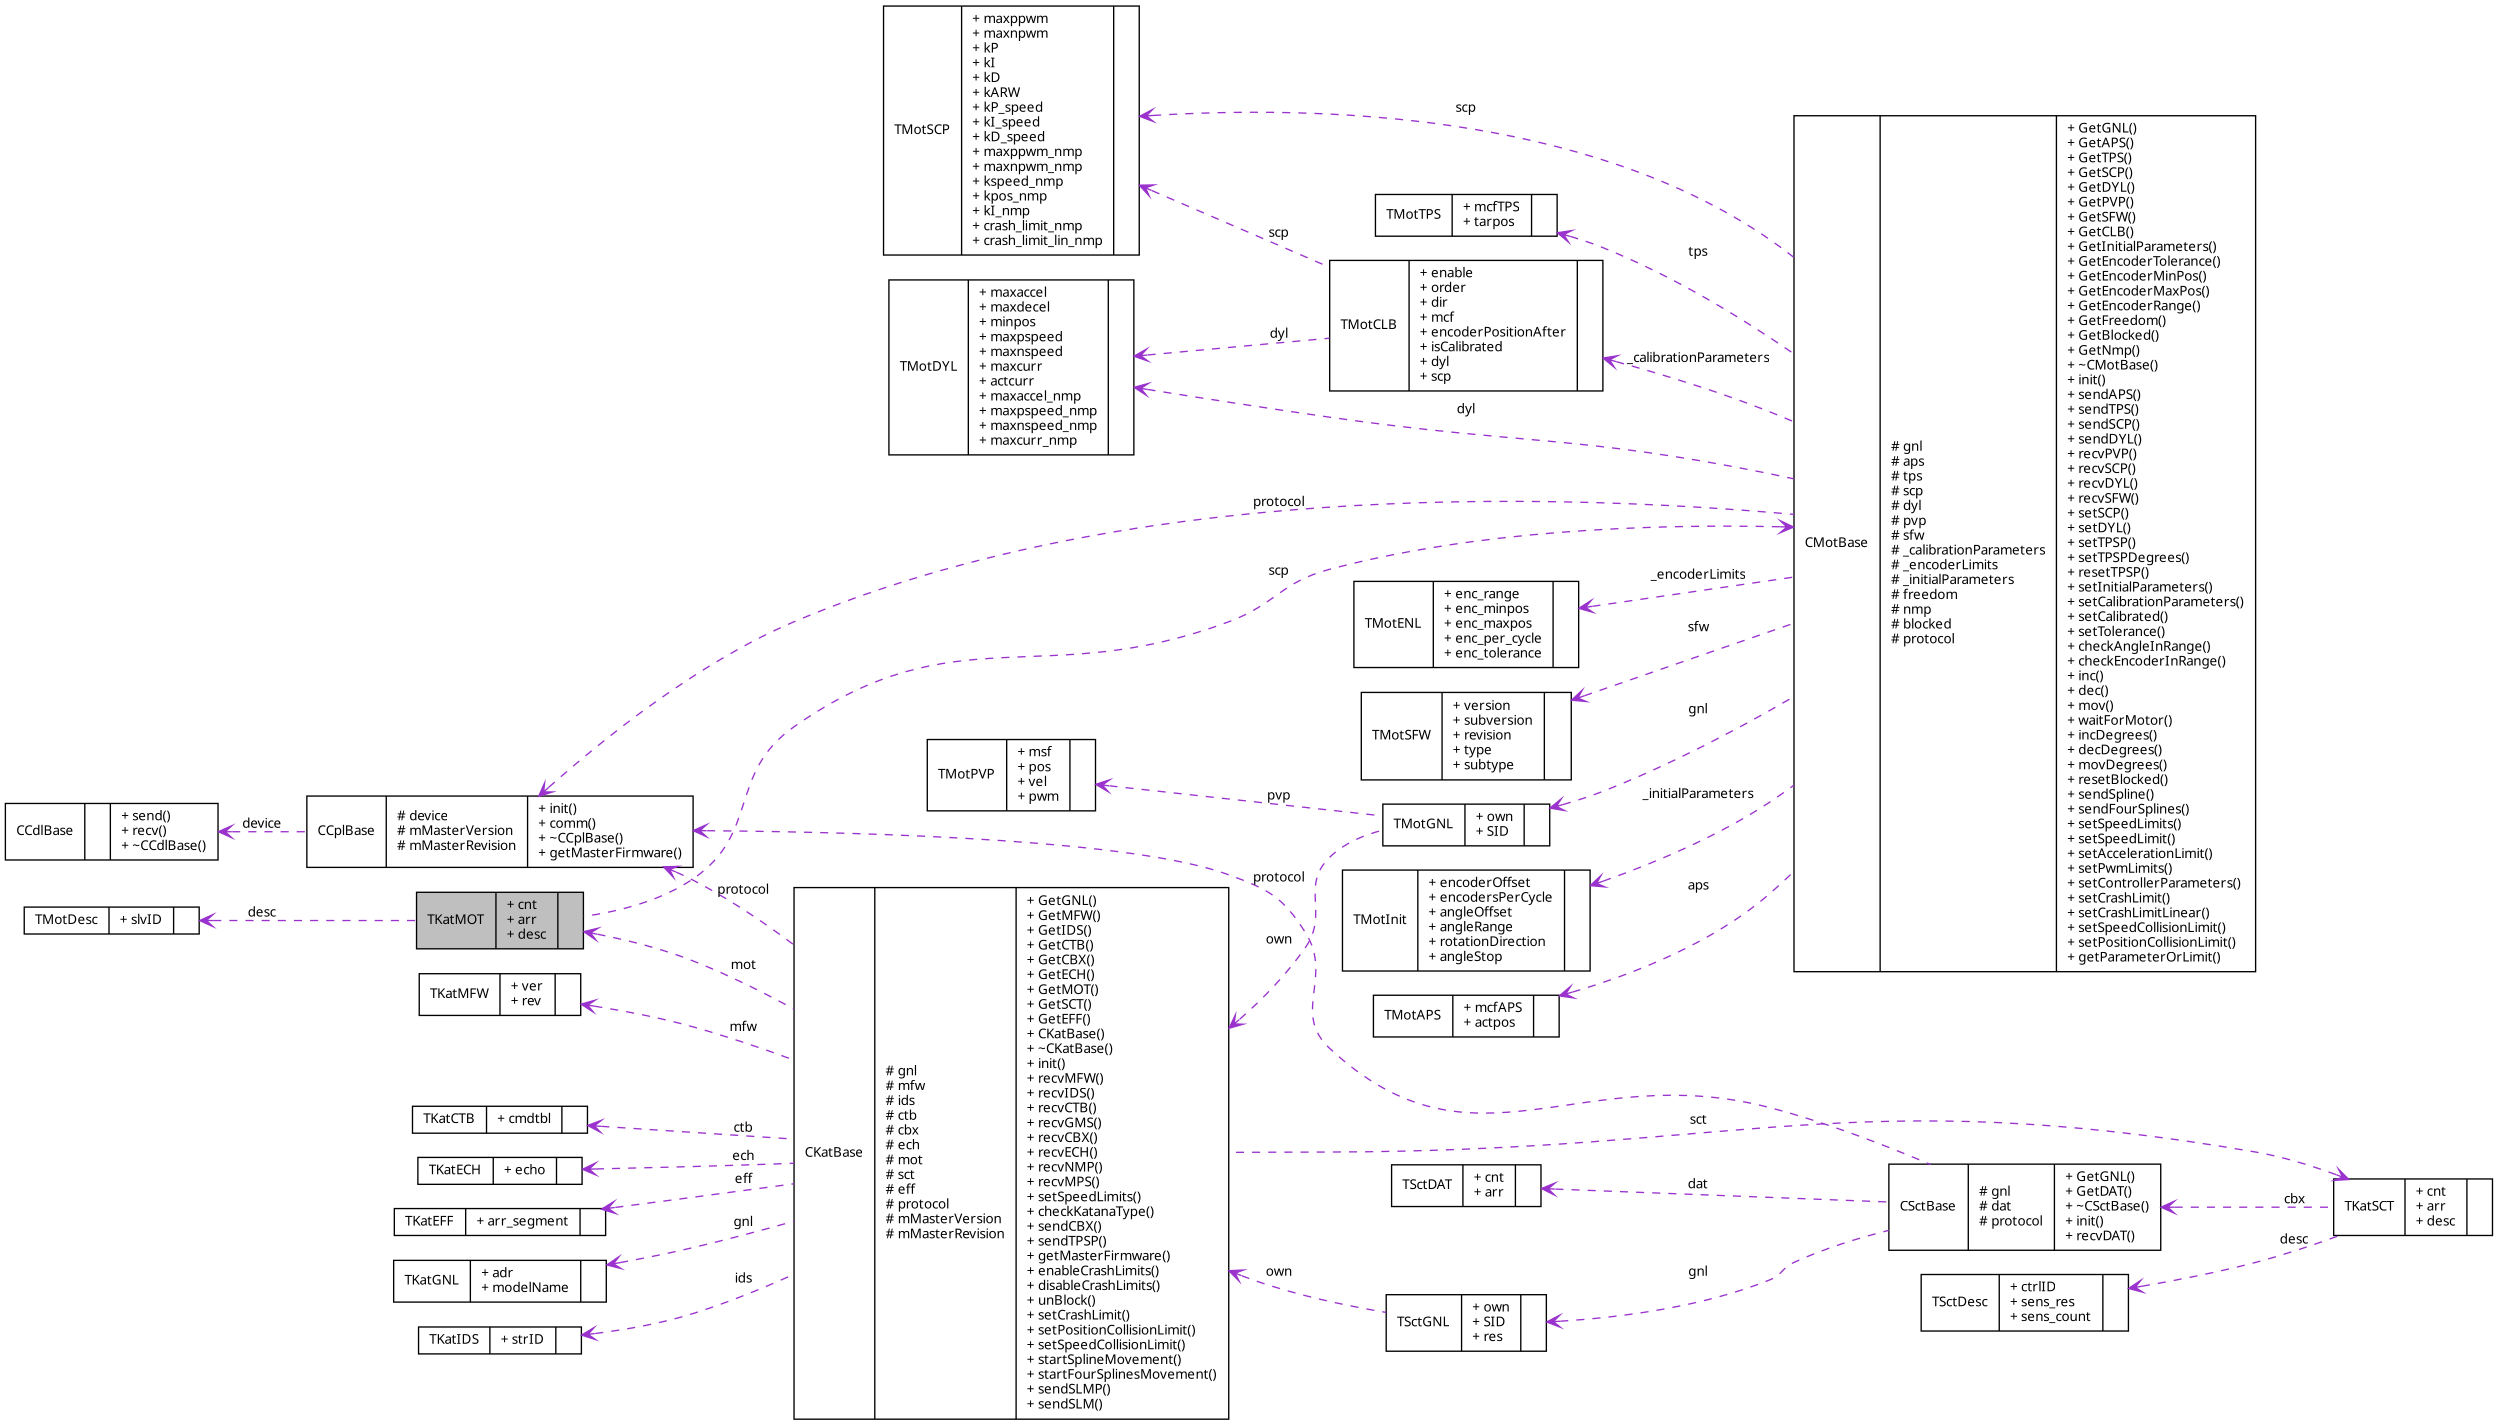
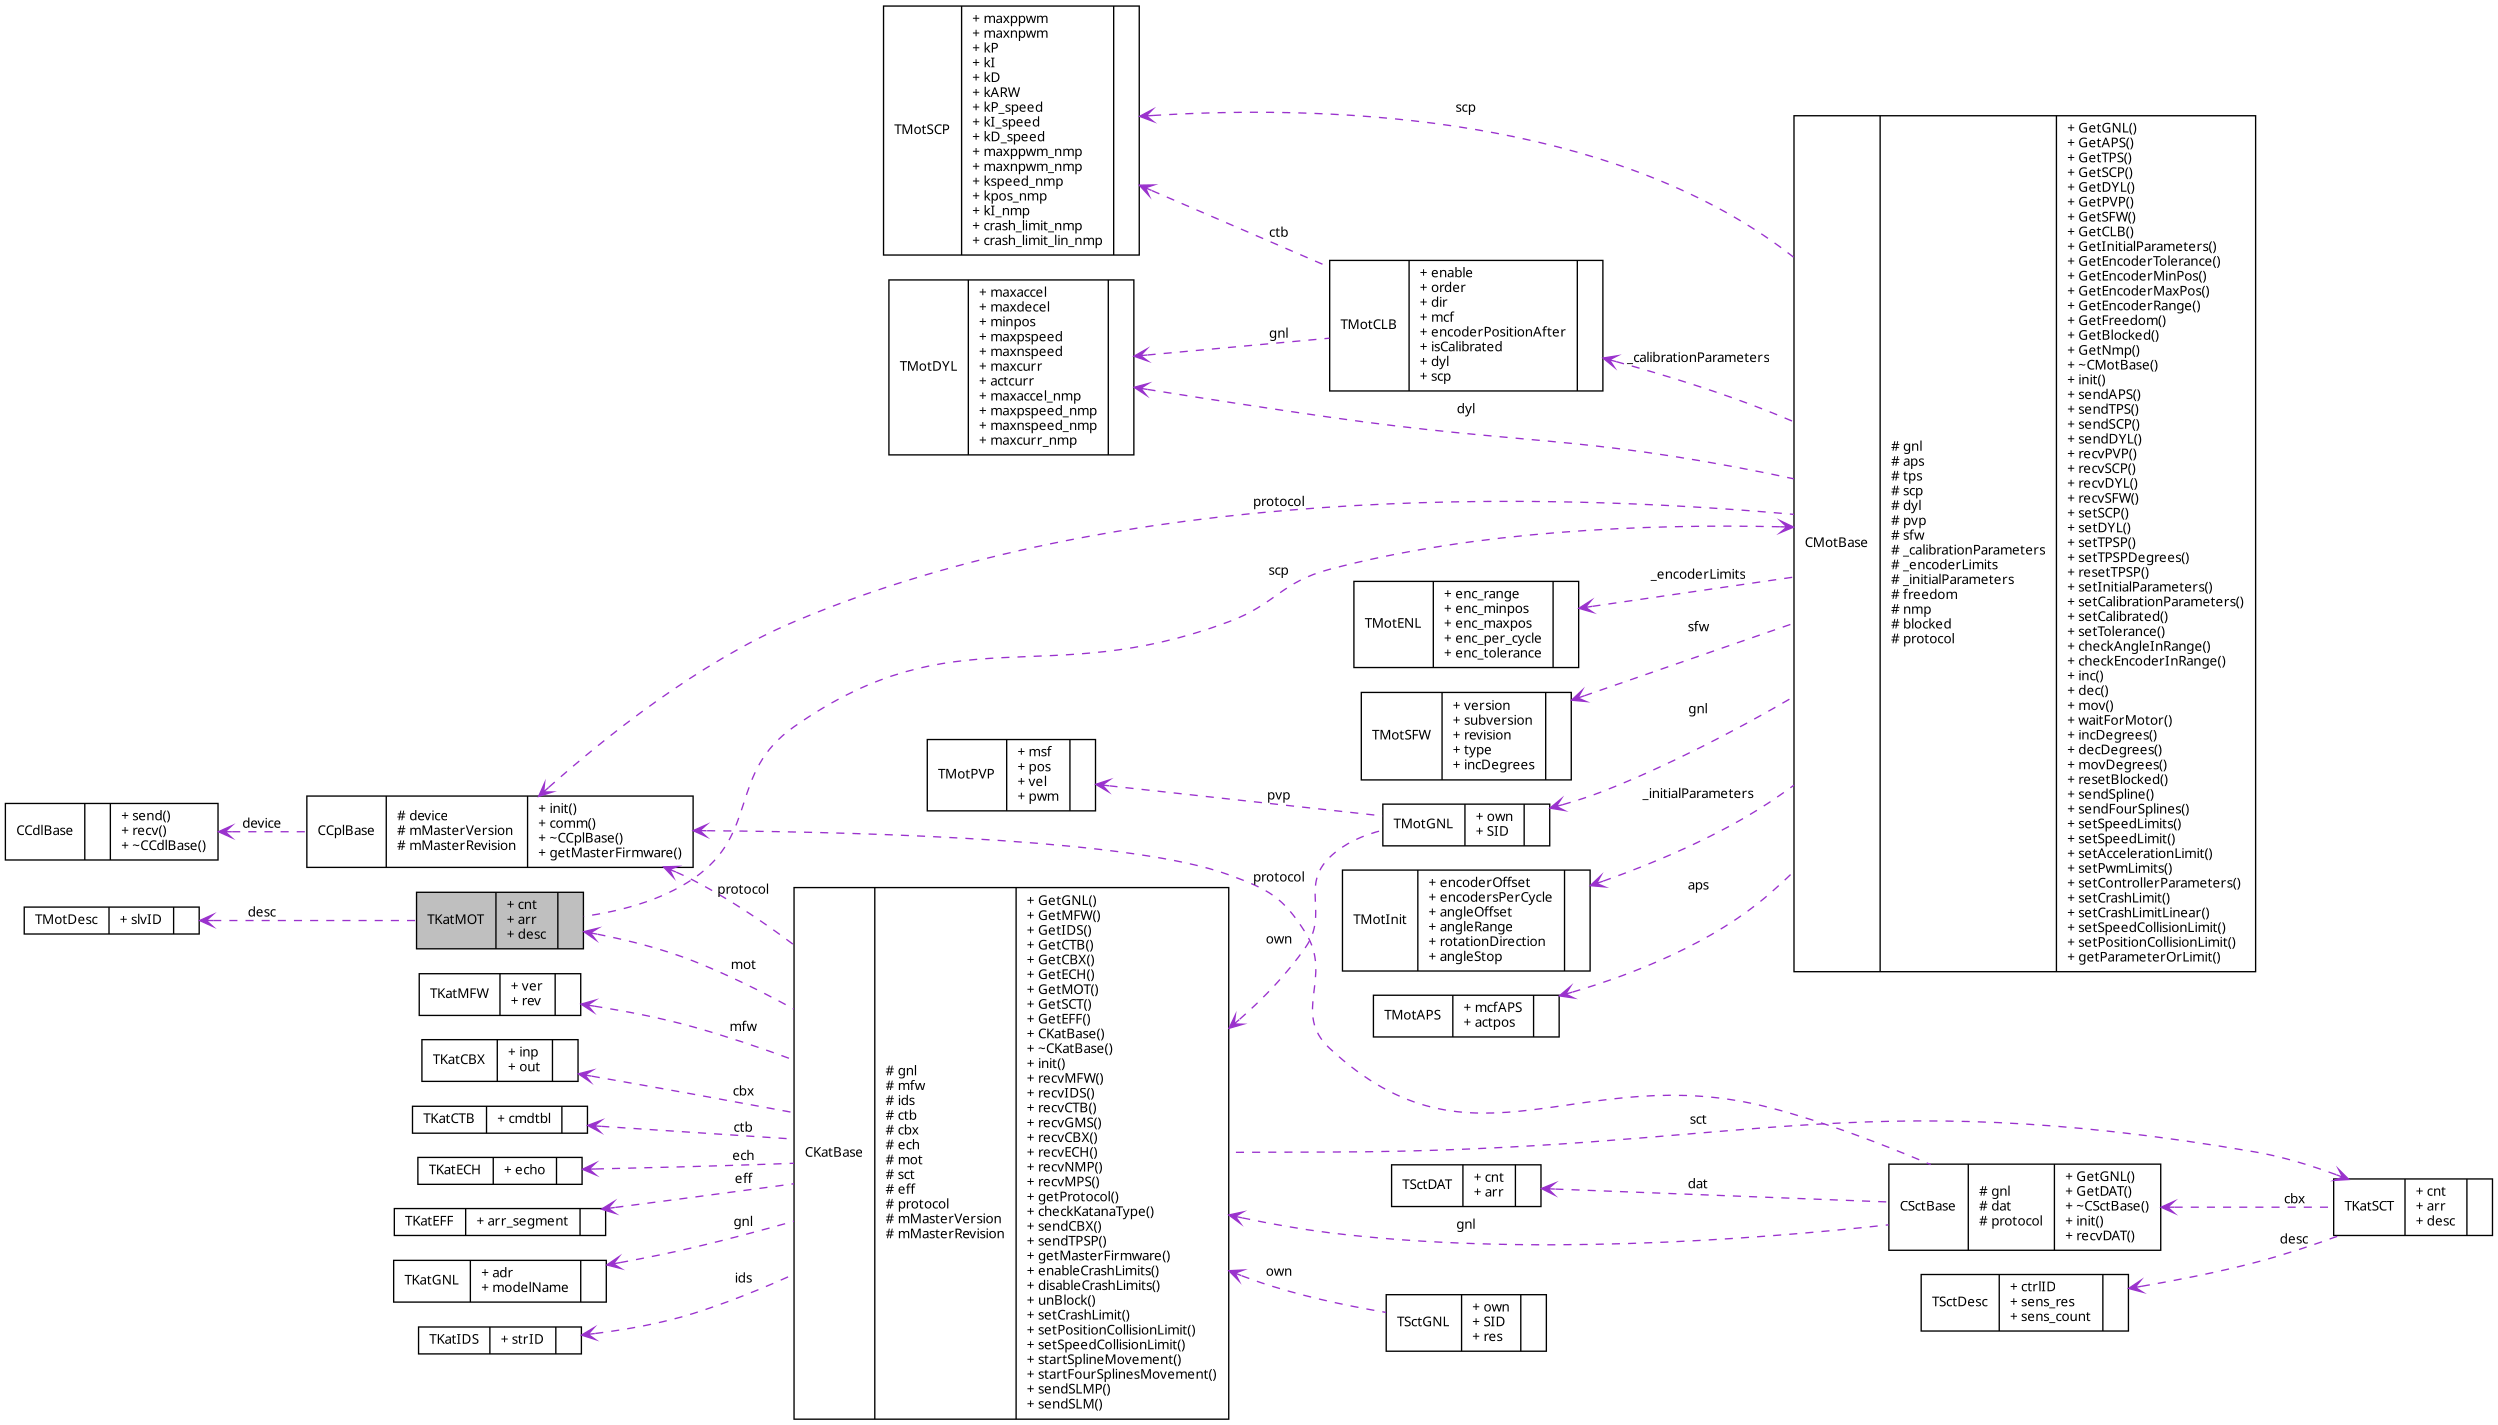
node "TMotTPS": removed
edge "TMotCLB" -> "TMotSCP": label "scp" -> "ctb"
edge "TMotCLB" -> "TMotDYL": label "dyl" -> "gnl"
node "TMotSFW": text "+ subtype" -> "+ incDegrees"
node "TKatCBX": added
node "CKatBase": text "+ setSpeedLimits()" -> "+ getProtocol()"
edge "CSctBase" -> "TSctGNL": now "CSctBase" -> "CKatBase"
